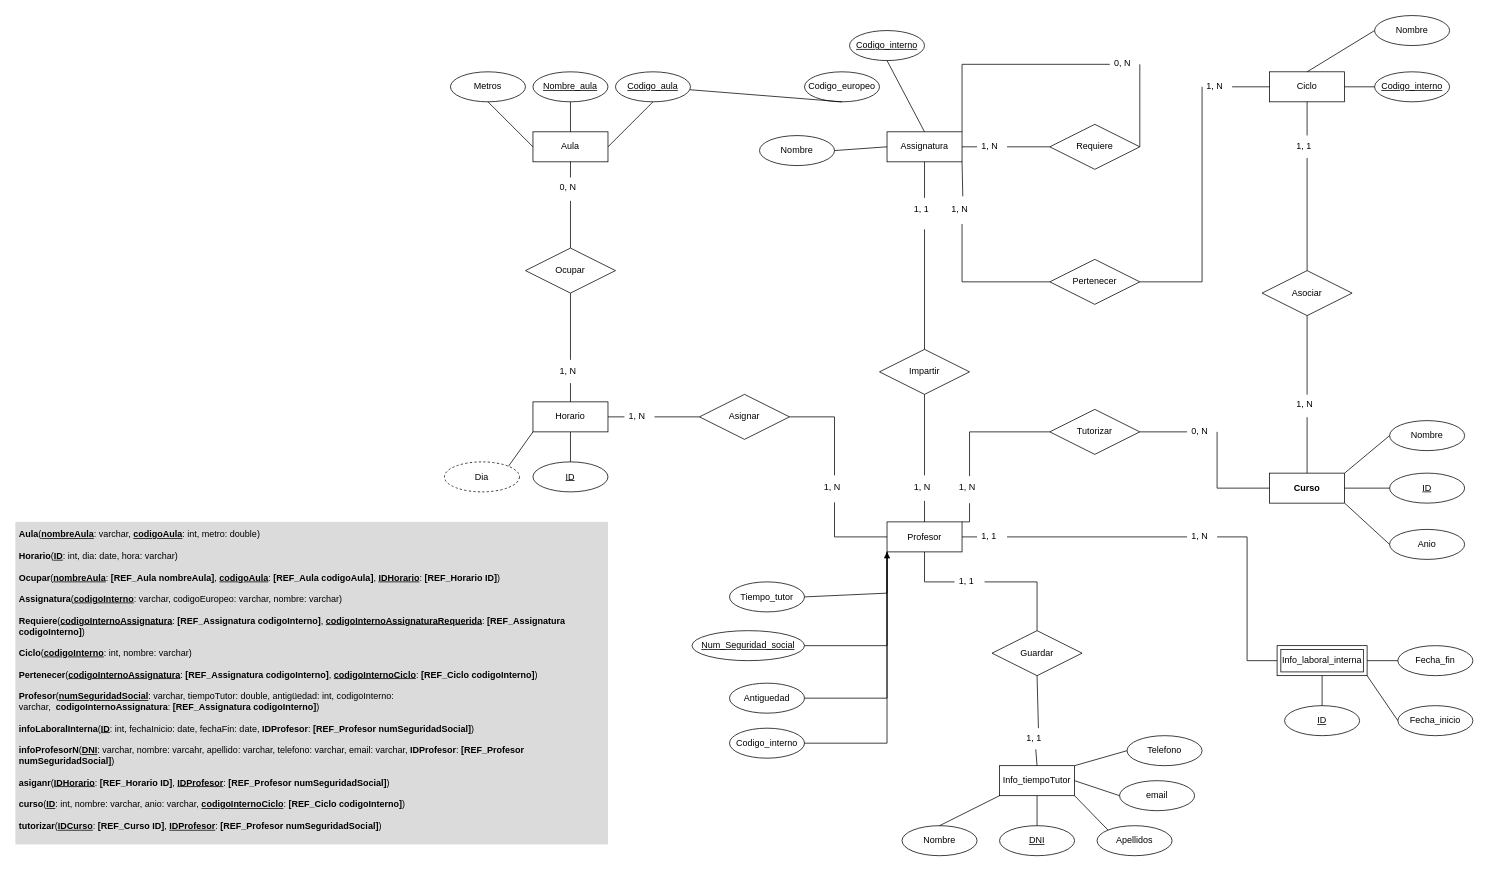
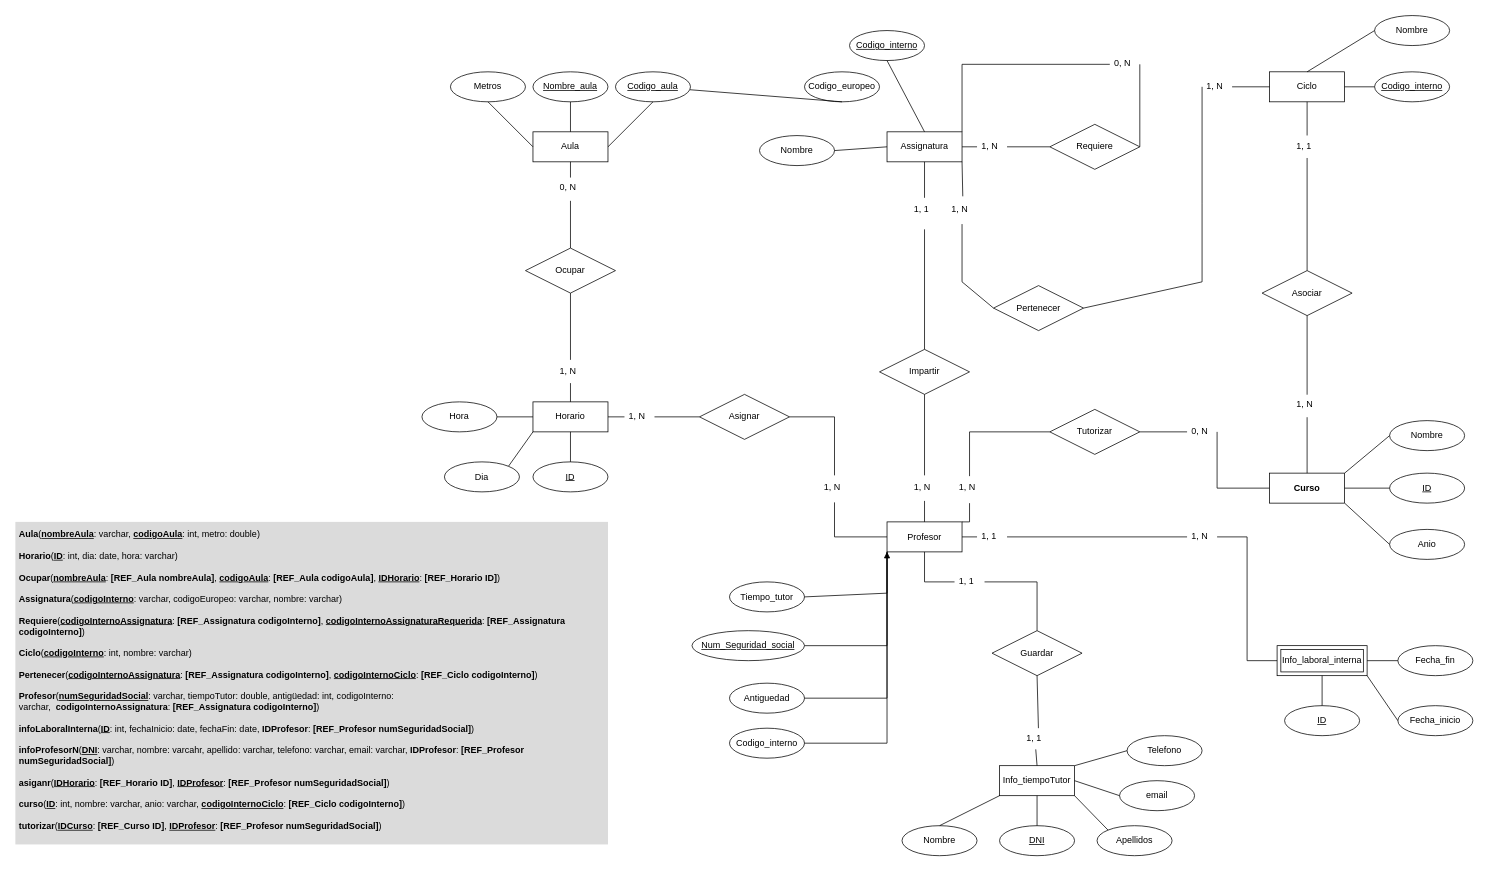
node "Pertenecer": moved (1095, 282) -> (1038, 308)
node "Hora": added
edge "Hora" -- "Horario": added
node "Dia": style dashed -> solid
